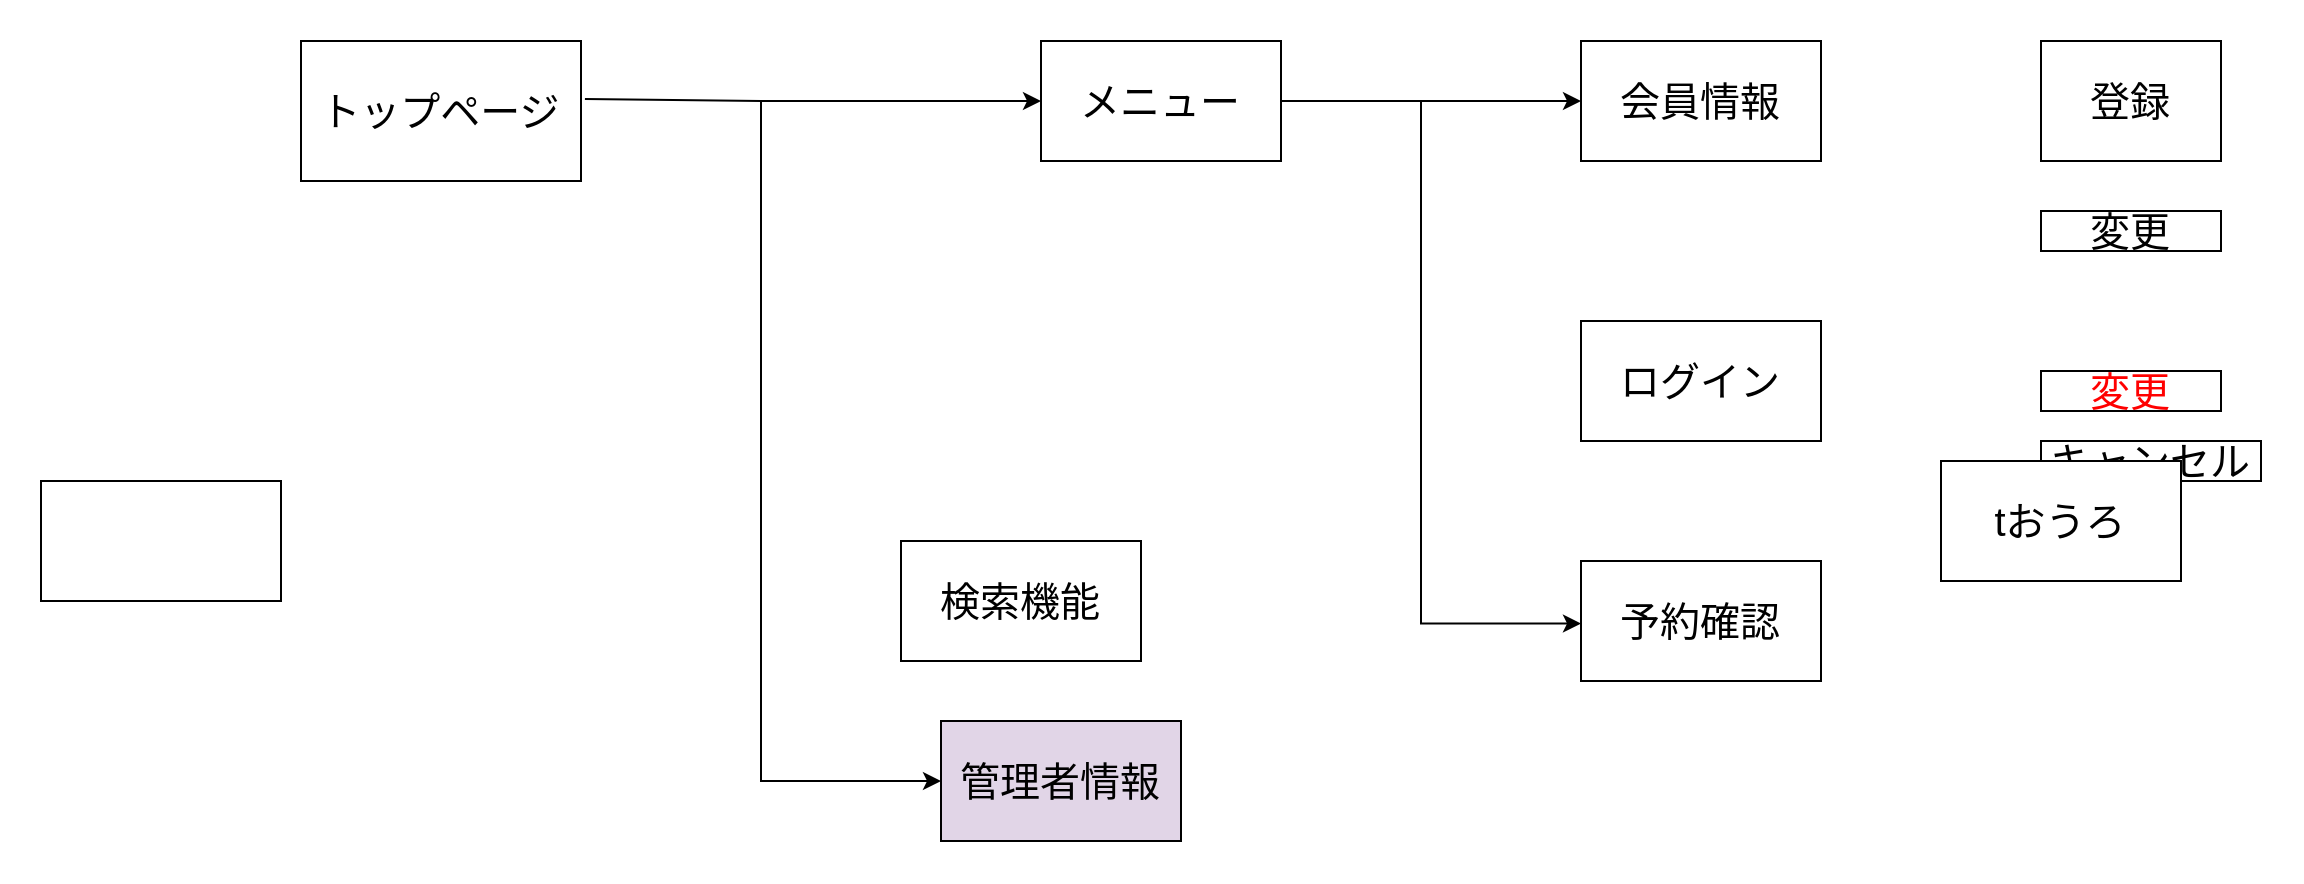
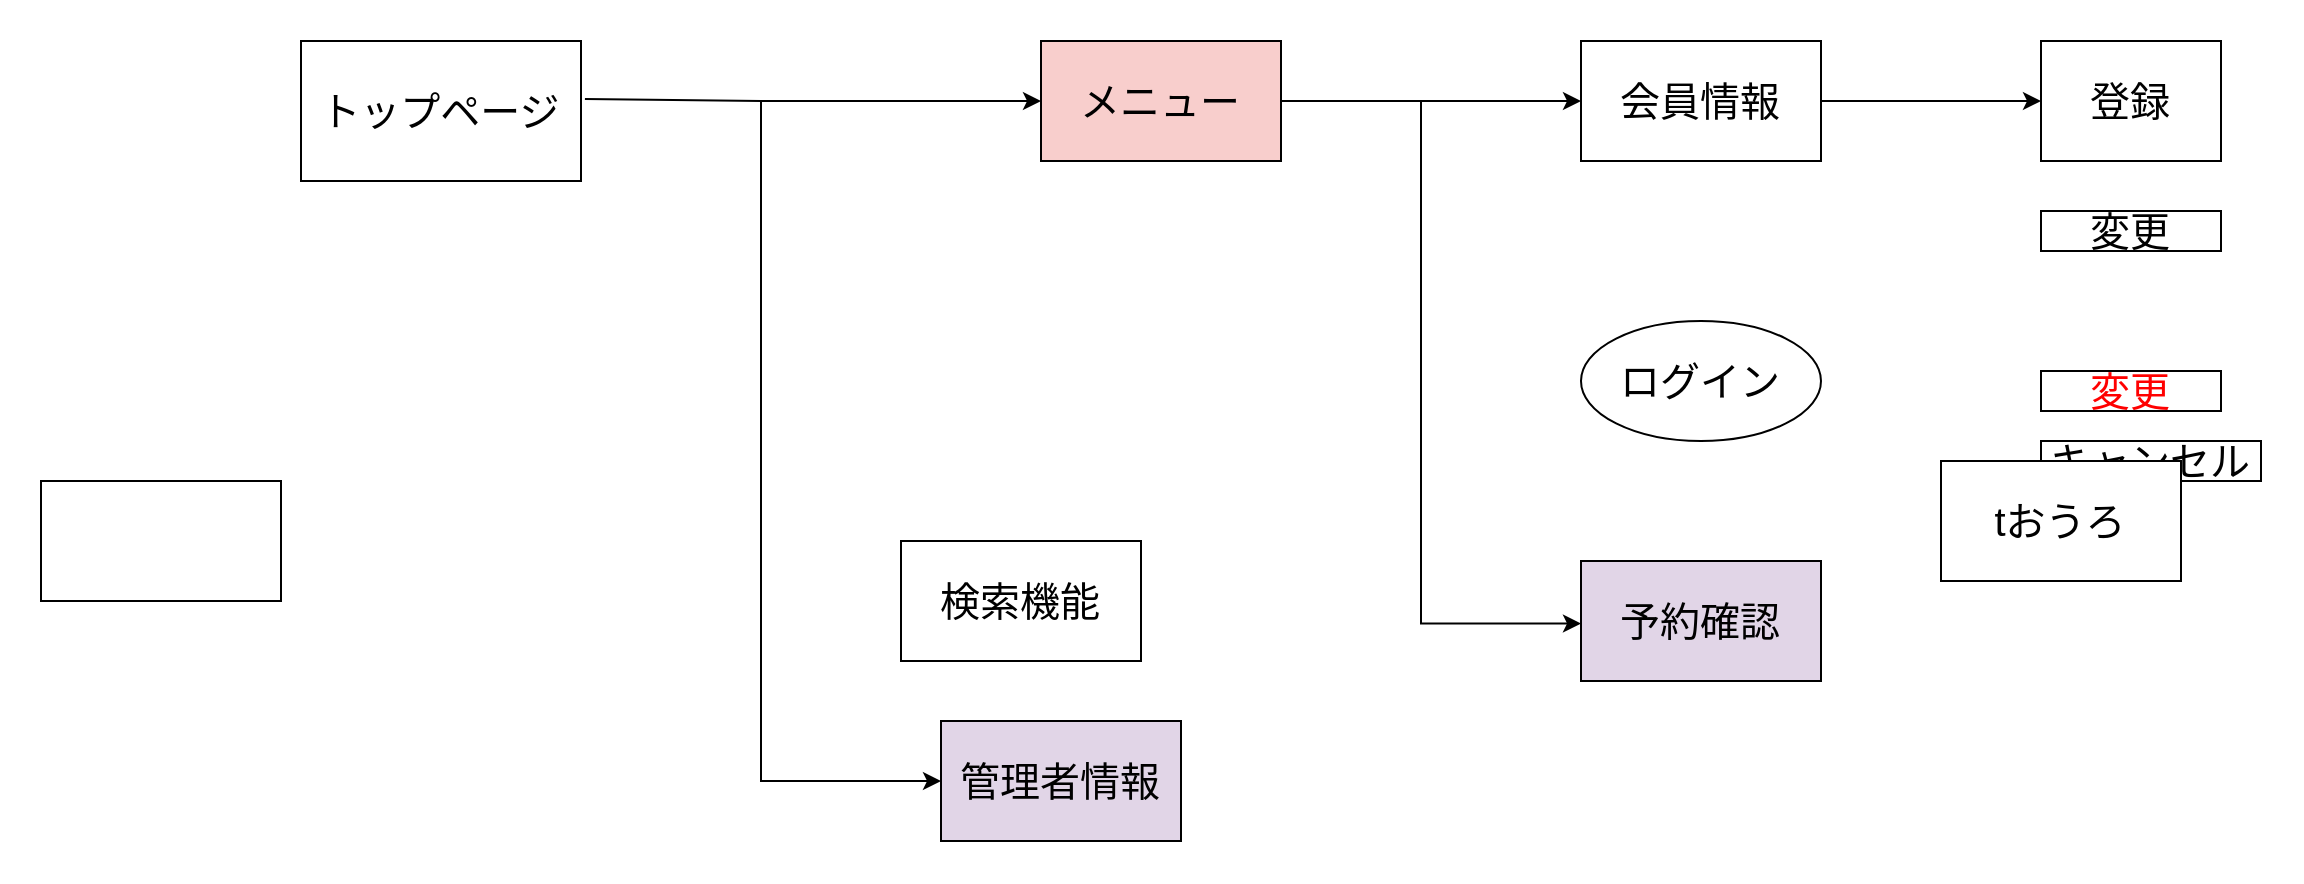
node "メニュー": fillcolor #ffffff -> #f8cecc
edge "会員情報" -> "登録": added
node "ログイン": shape rectangle -> ellipse
node "予約確認": fillcolor #ffffff -> #e1d5e7
